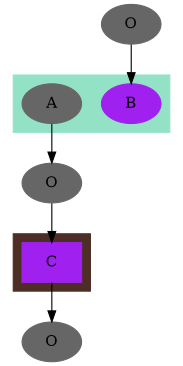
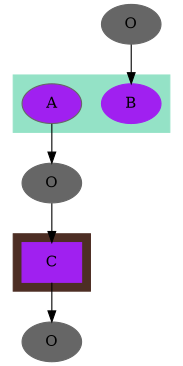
node "A": fillcolor gray40 -> purple
